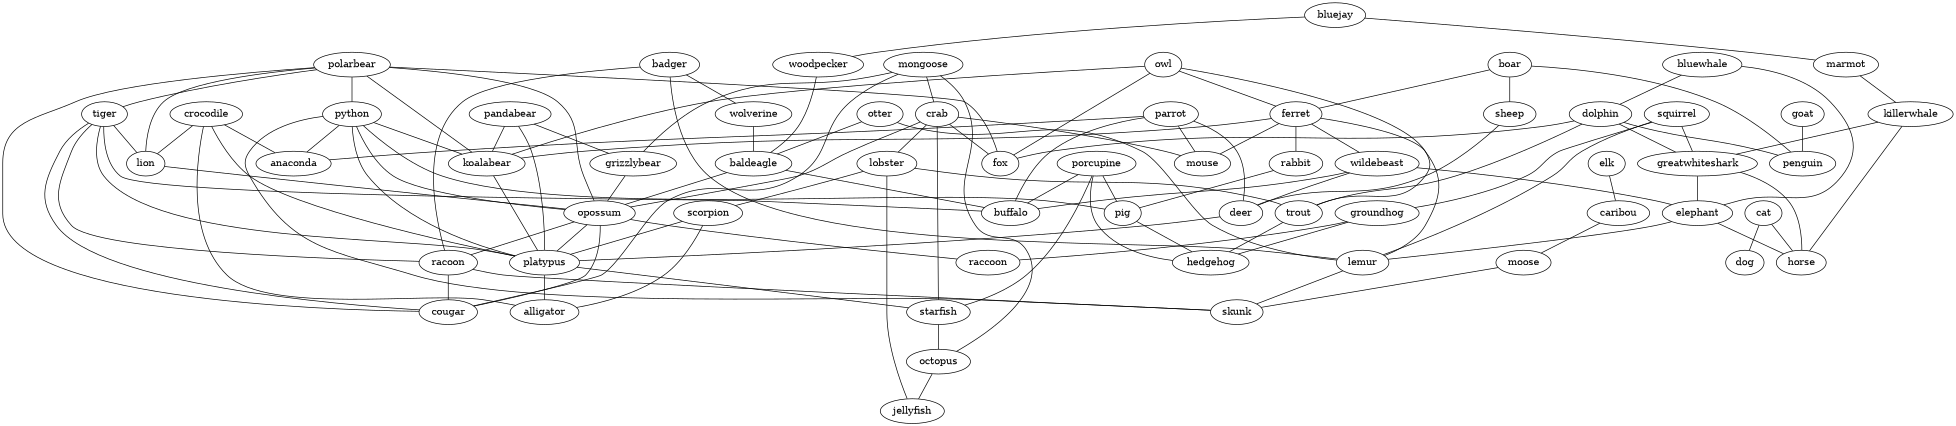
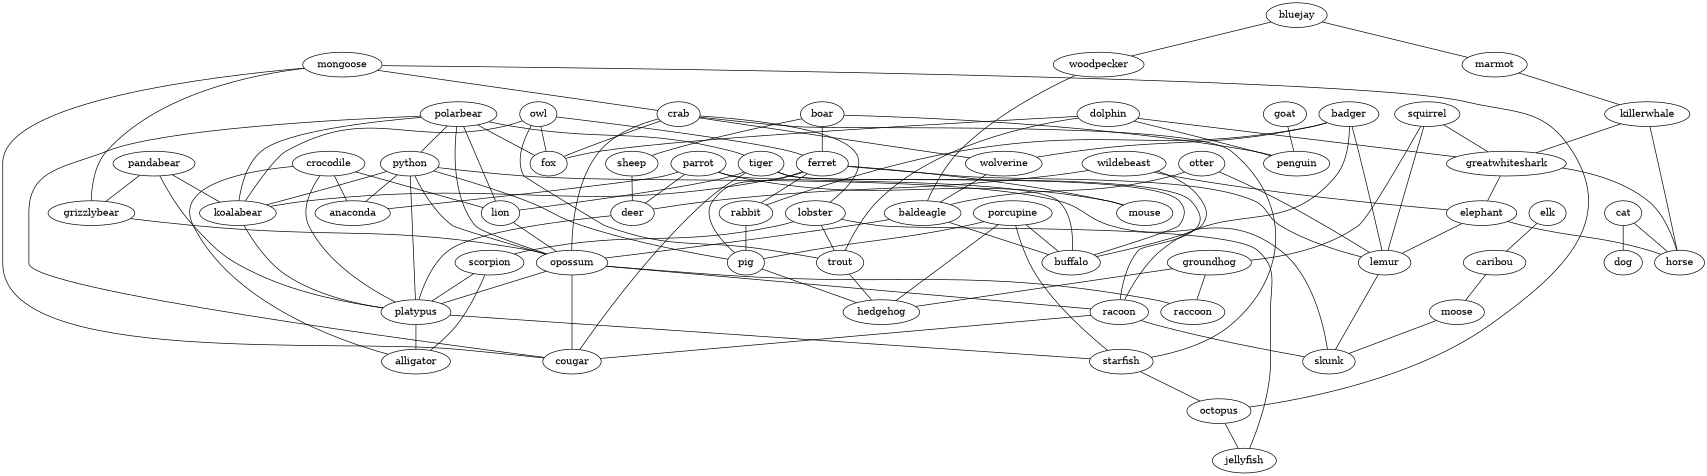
node "bluewhale": removed
edge "crab" -- "mouse": now "crab" -- "wolverine"
edge "badger" -- "rabbit": added
edge "ferret" -- "wildebeast": now "ferret" -- "pig"
edge "tiger" -- "platypus": removed
